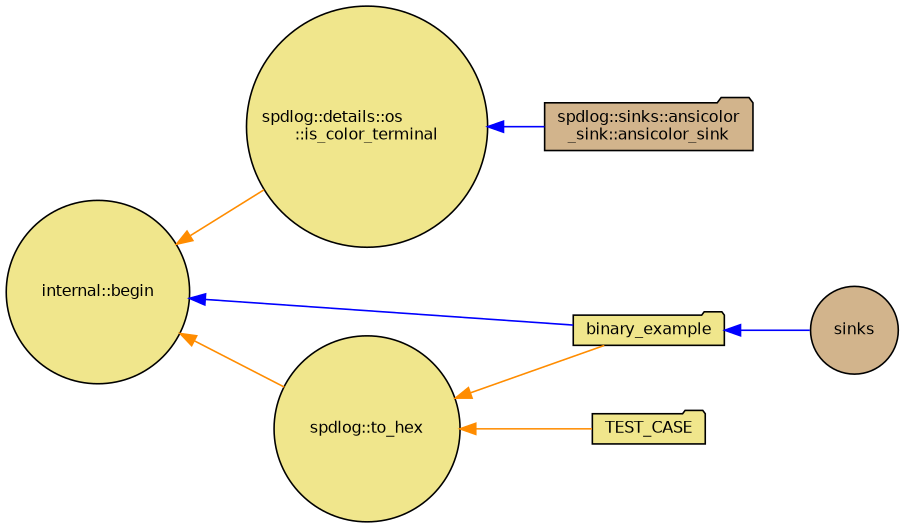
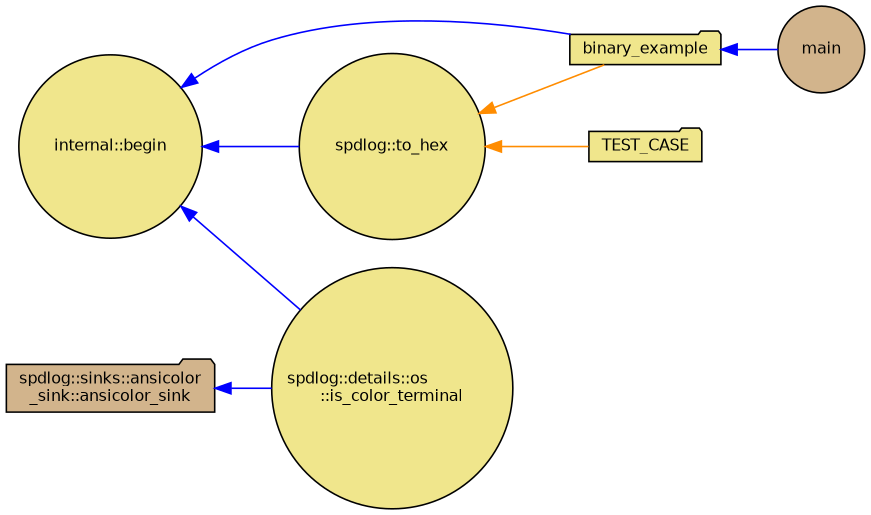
edge "spdlog::sinks::ansicolor _sink::ansicolor_sink" -> "spdlog::details::os ::is_color_terminal": reversed
edge "spdlog::details::os ::is_color_terminal" -> "internal::begin": color darkorange -> blue
node "sinks": label "sinks" -> "main"
edge "spdlog::to_hex" -> "internal::begin": color darkorange -> blue
